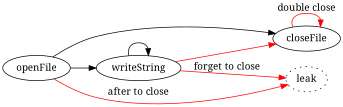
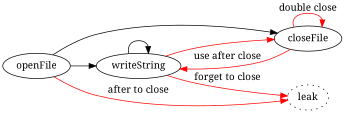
edge "closeFile" -> "writeString": added, label "use after close"
